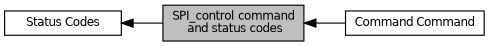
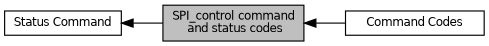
node "Status Codes": label "Status Codes" -> "Status Command"
node "Command Command": label "Command Command" -> "Command Codes"
